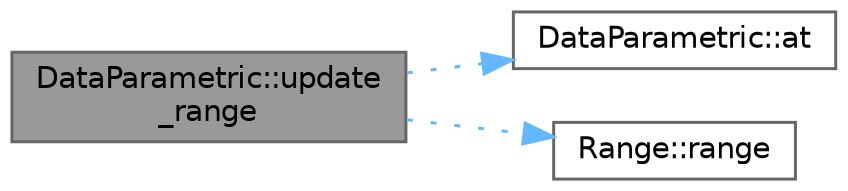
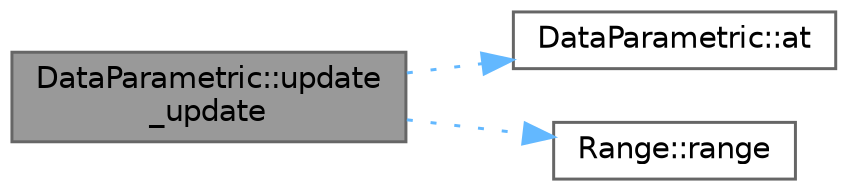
node "DataParametric::update _range": label "DataParametric::update _range" -> "DataParametric::update _update"
